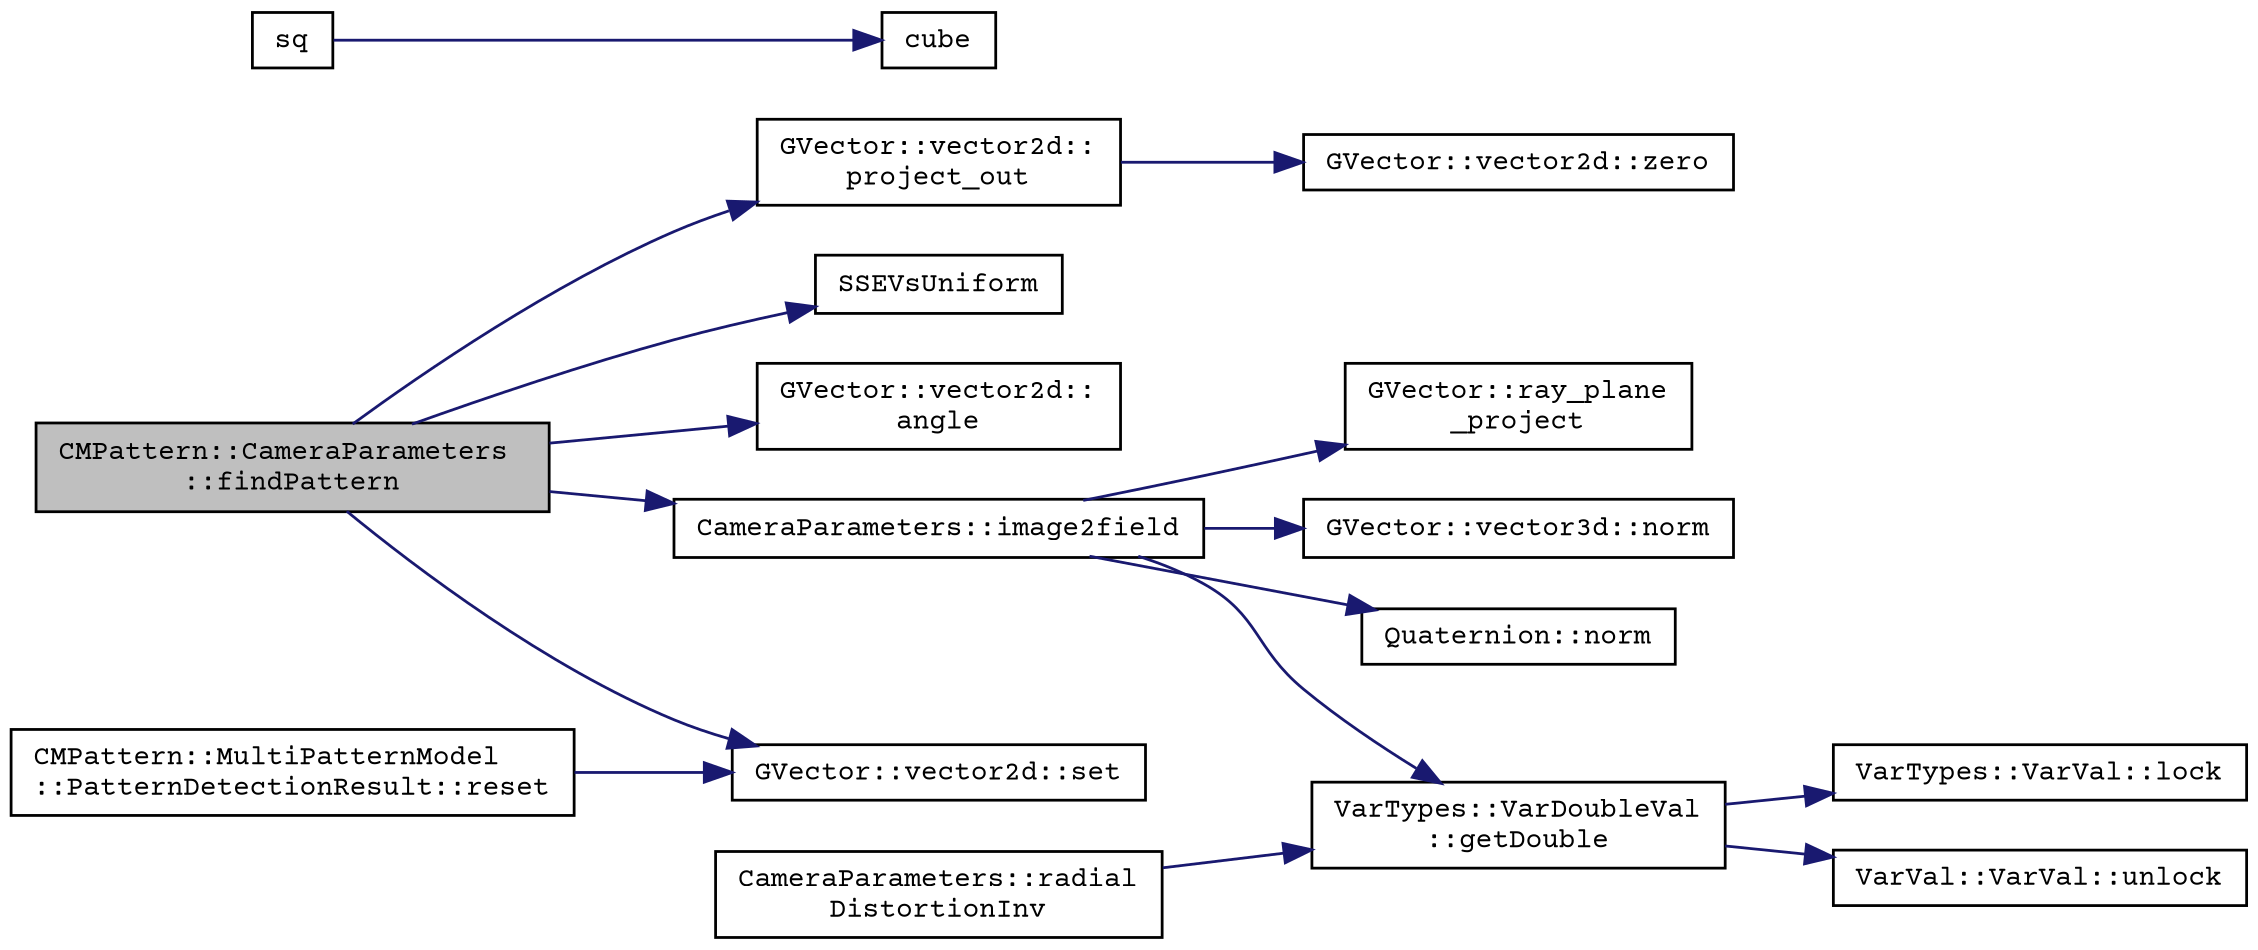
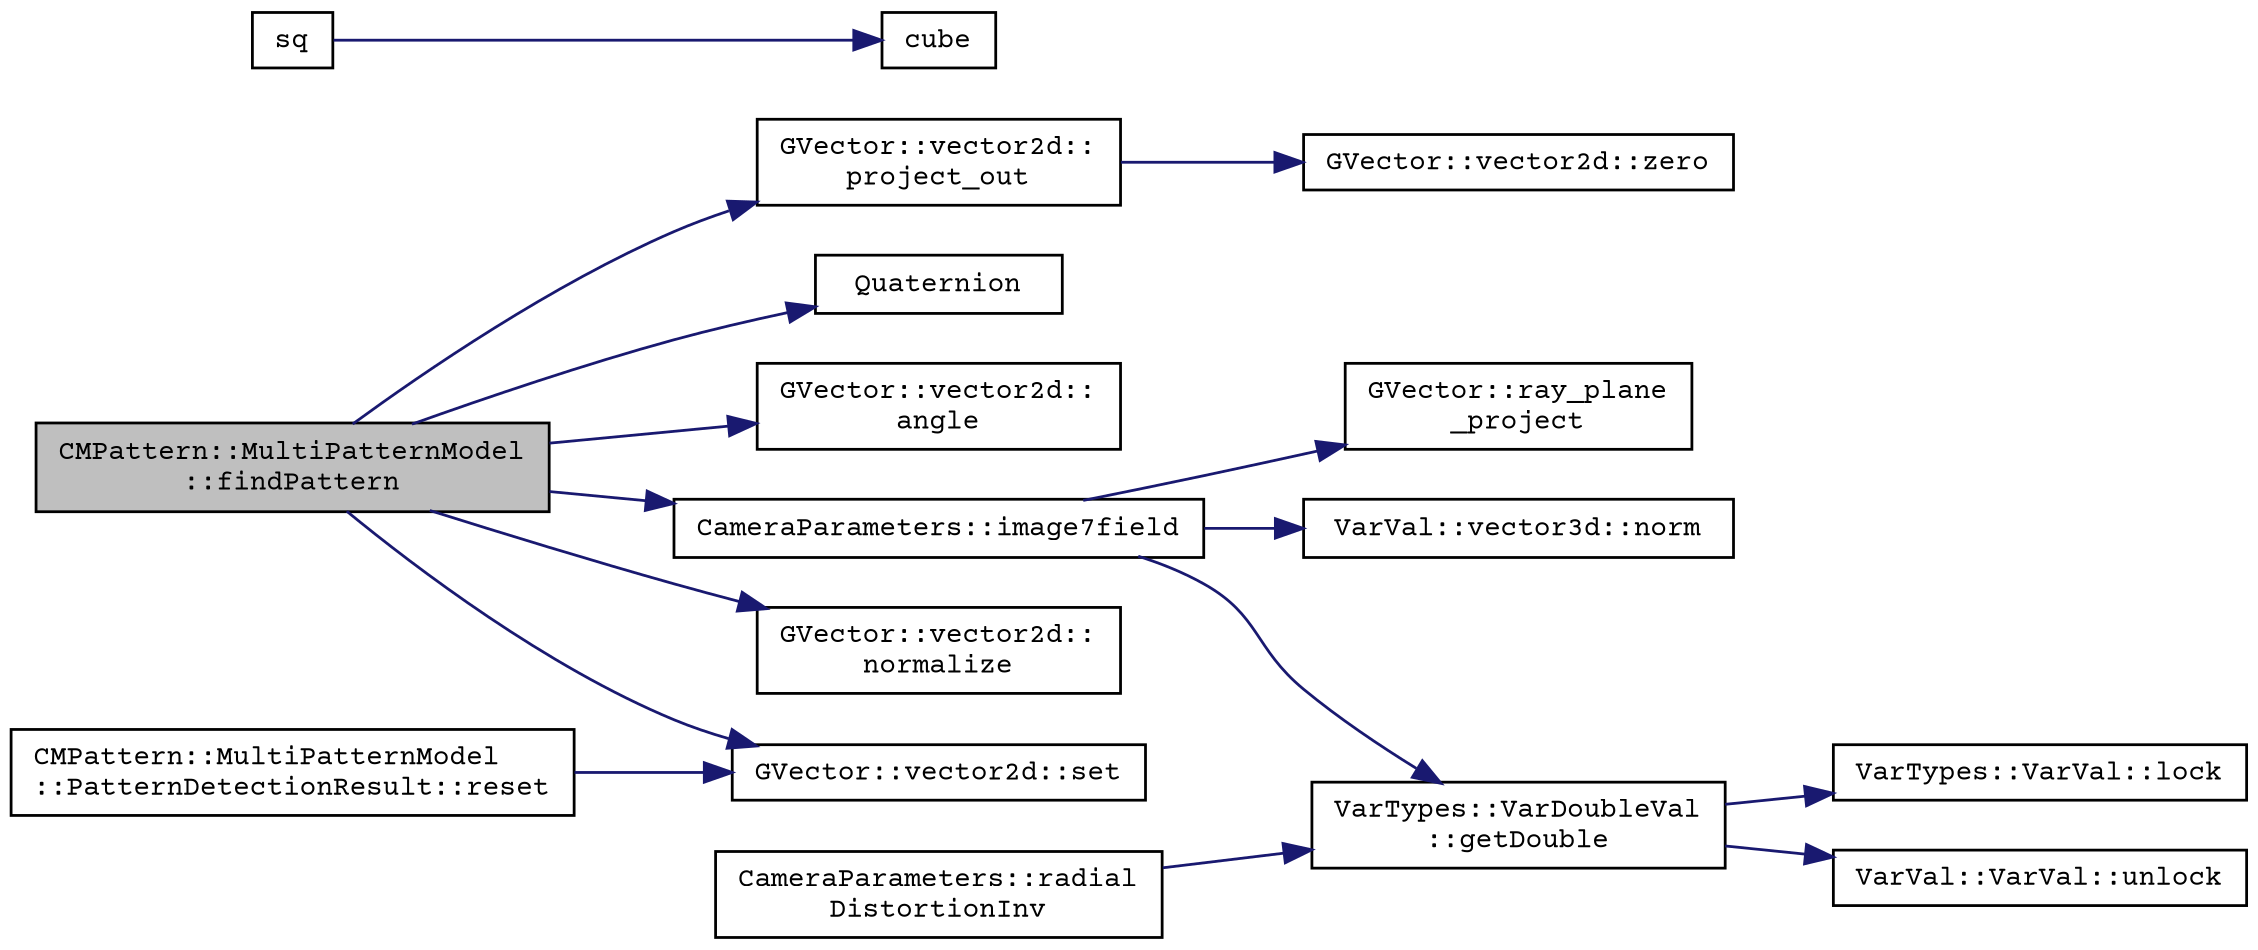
node "SSEVsUniform": label "SSEVsUniform" -> "Quaternion"
node "CMPattern::CameraParameters ::findPattern": label "CMPattern::CameraParameters ::findPattern" -> "CMPattern::MultiPatternModel ::findPattern"
node "CameraParameters::image2field": label "CameraParameters::image2field" -> "CameraParameters::image7field"
node "GVector::vector3d::norm": label "GVector::vector3d::norm" -> "VarVal::vector3d::norm"
node "Quaternion::norm": removed
node "GVector::vector2d:: normalize": added
